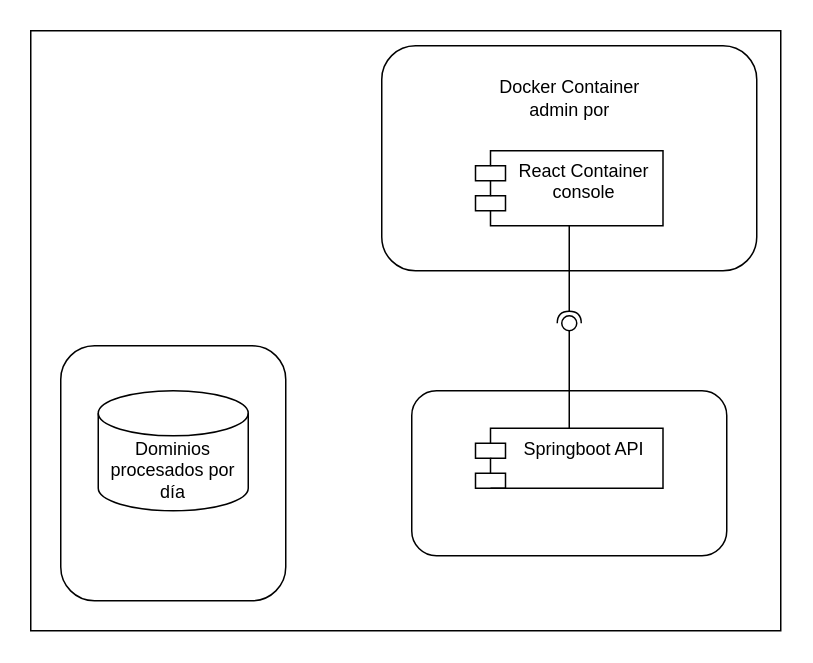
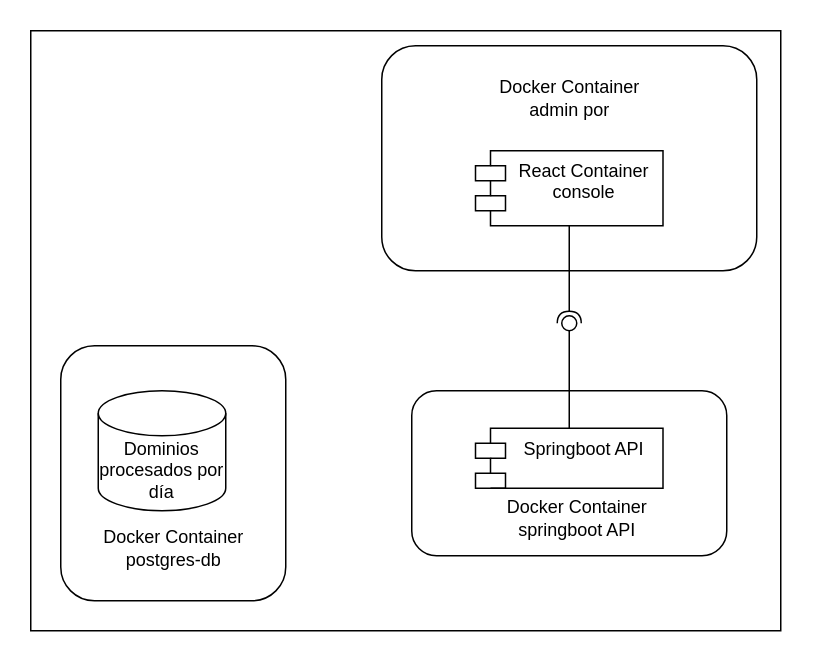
node "Dominios procesados por día": size 150x120 -> 128x120
node "Docker Container springboot API": added
node "Docker Container postgres-db": added
